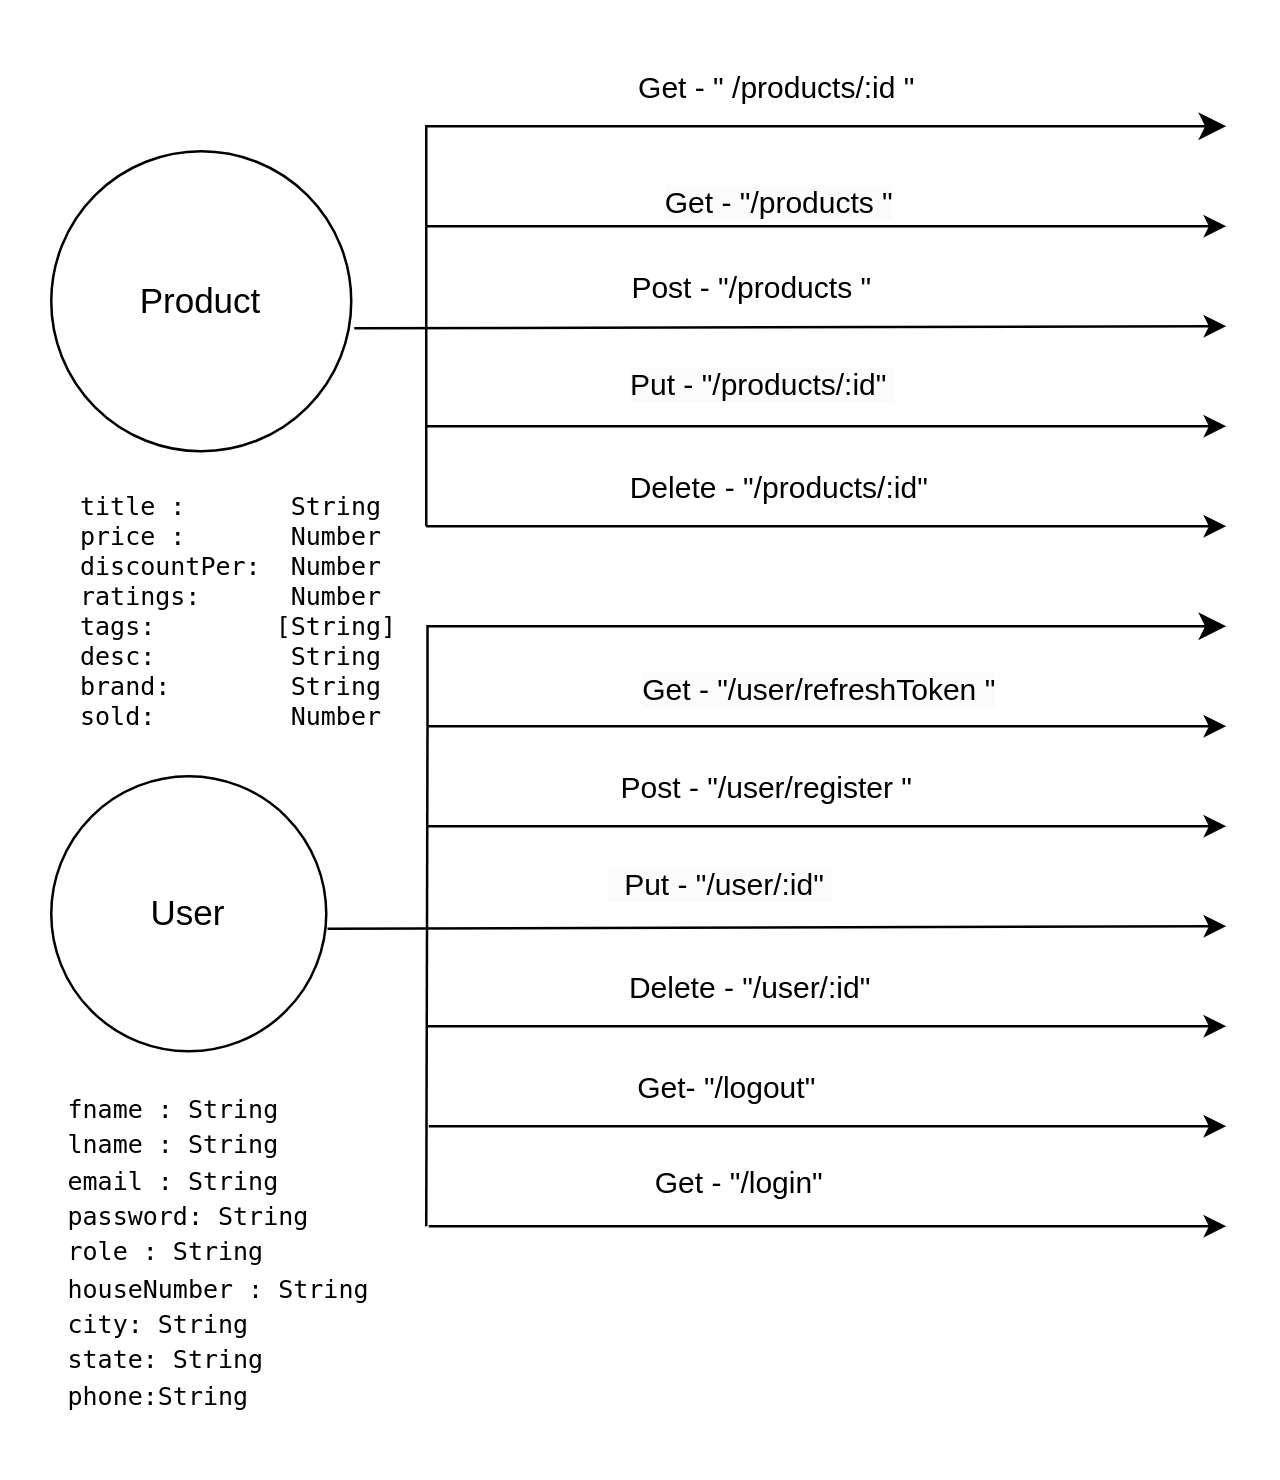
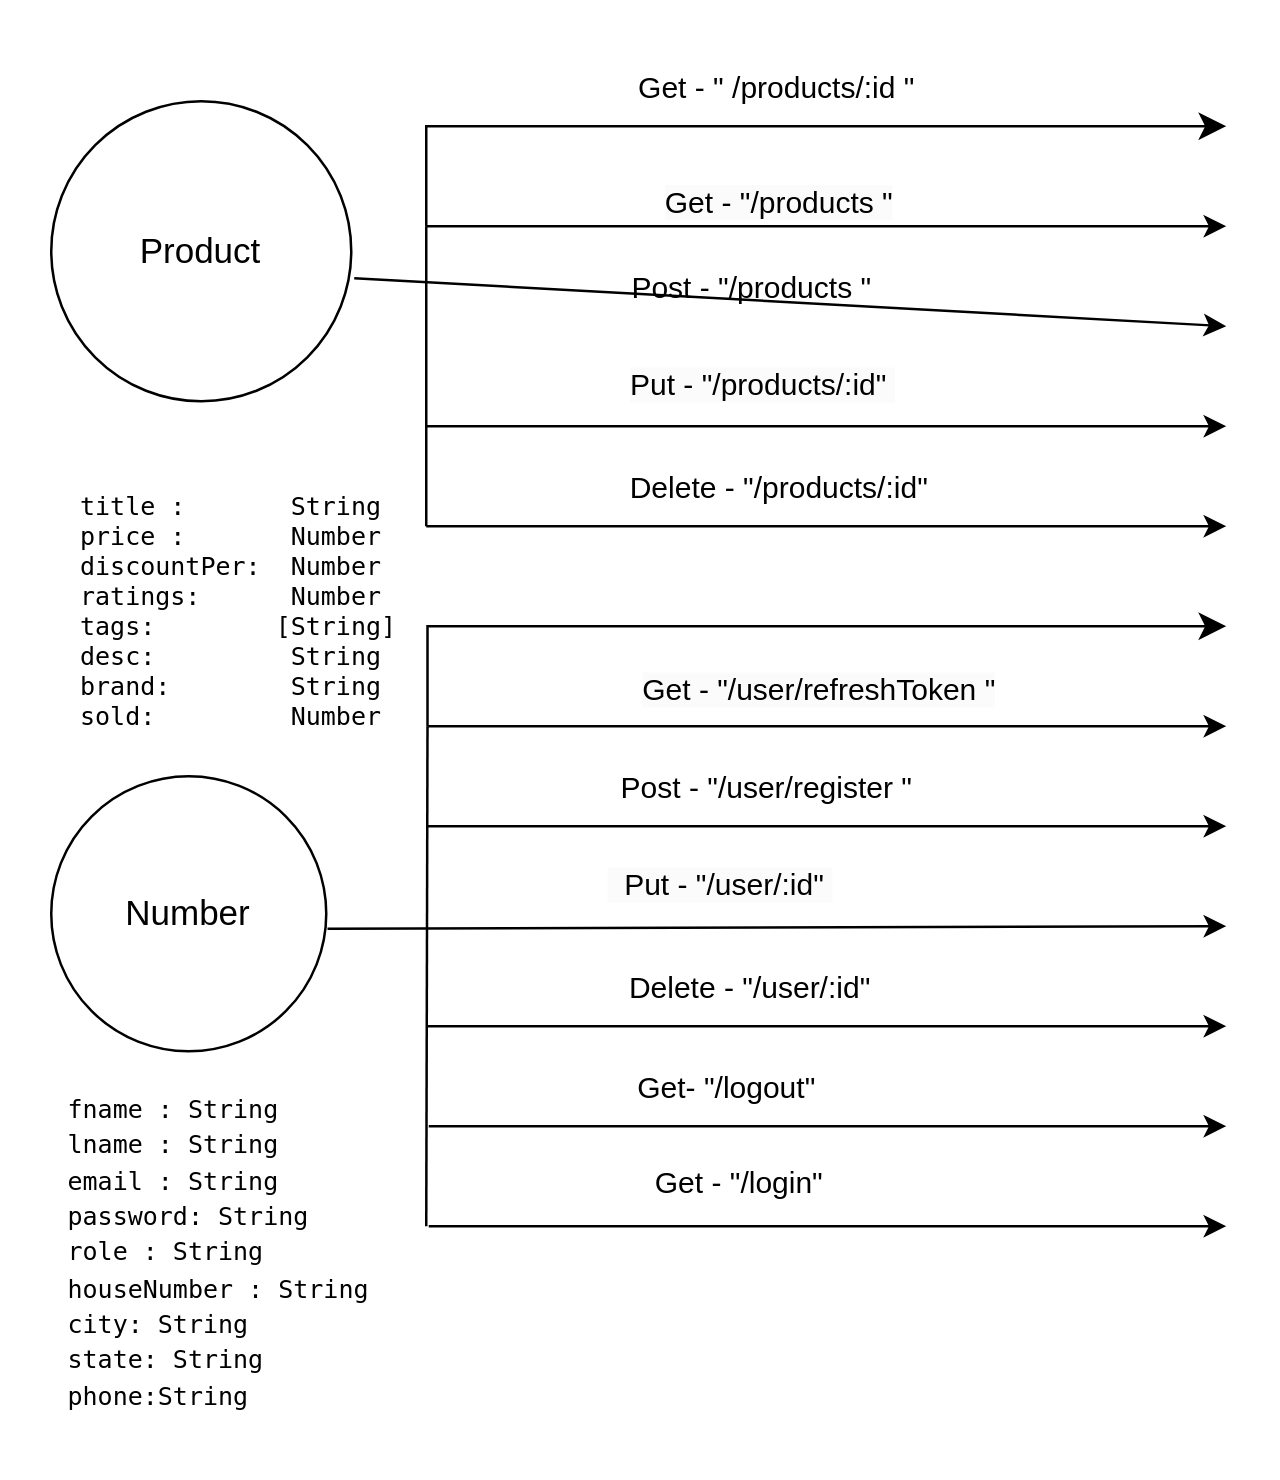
node "Product": moved (201, 301) -> (201, 251)
node "User": label "User" -> "Number"
